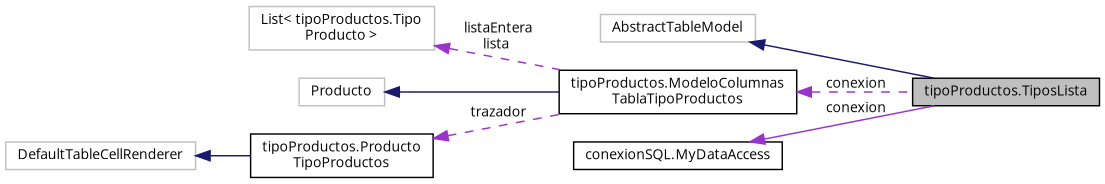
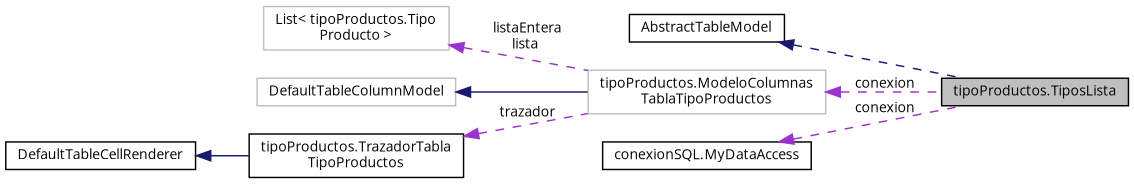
node "AbstractTableModel": color grey75 -> black
edge "tipoProductos.TiposLista" -> "AbstractTableModel": style solid -> dashed
node "Producto": label "Producto" -> "DefaultTableColumnModel"
node "tipoProductos.ModeloColumnas TablaTipoProductos": color black -> grey75
edge "tipoProductos.TiposLista" -> "conexionSQL.MyDataAccess": style solid -> dashed
node "DefaultTableCellRenderer": color grey75 -> black
node "tipoProductos.Producto TipoProductos": label "tipoProductos.Producto TipoProductos" -> "tipoProductos.TrazadorTabla TipoProductos"
